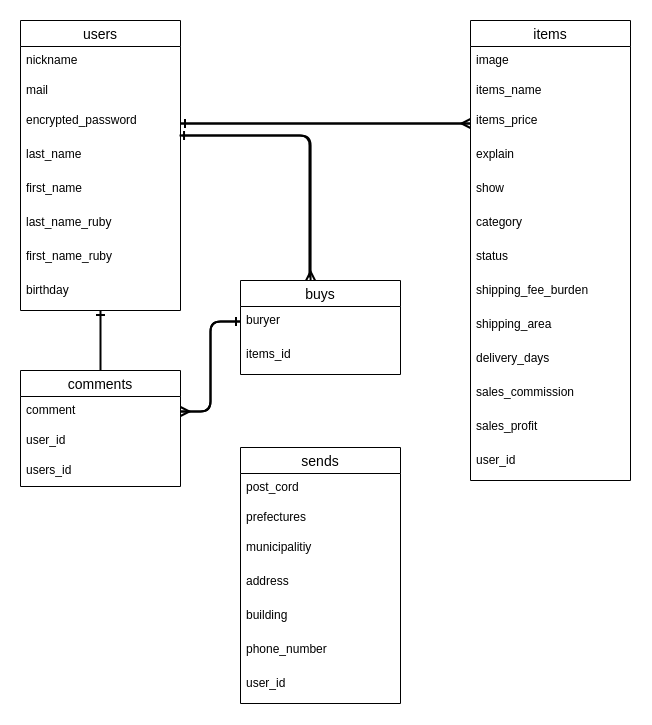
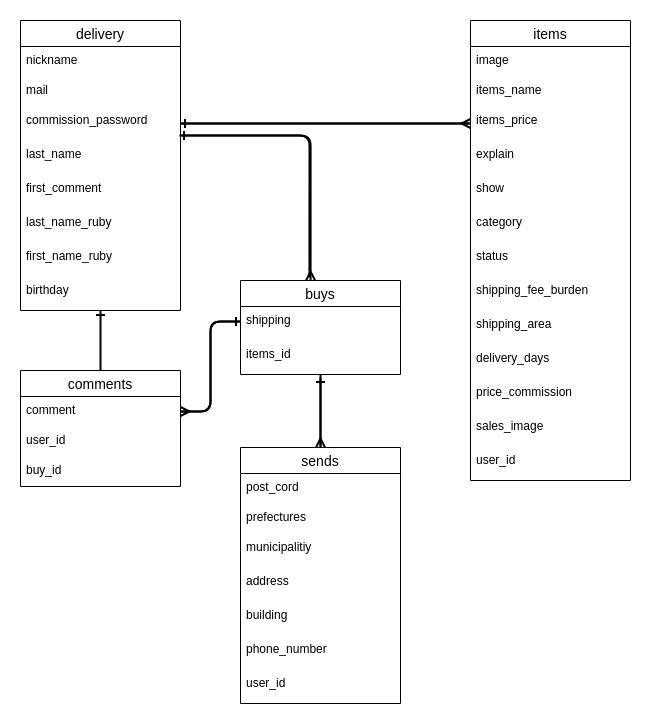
node "users": label "users" -> "delivery"
node "encrypted_password": label "encrypted_password" -> "commission_password"
node "first_name": label "first_name" -> "first_comment"
node "buryer": label "buryer" -> "shipping"
edge "buys" -> "sends": added
node "sales_commission": label "sales_commission" -> "price_commission"
node "sales_profit": label "sales_profit" -> "sales_image"
edge "sends" -> "items_id": added
node "users_id": label "users_id" -> "buy_id"
